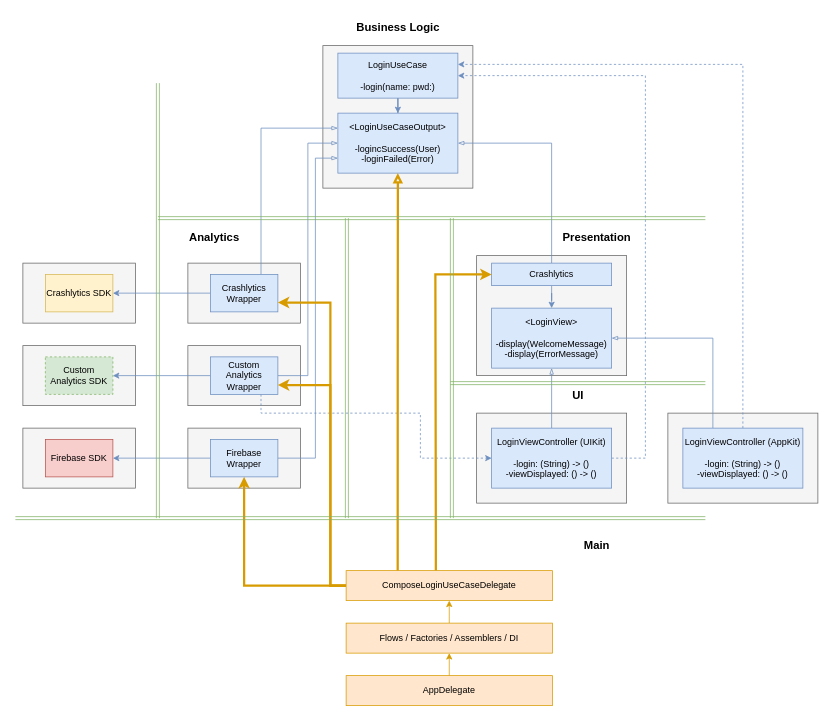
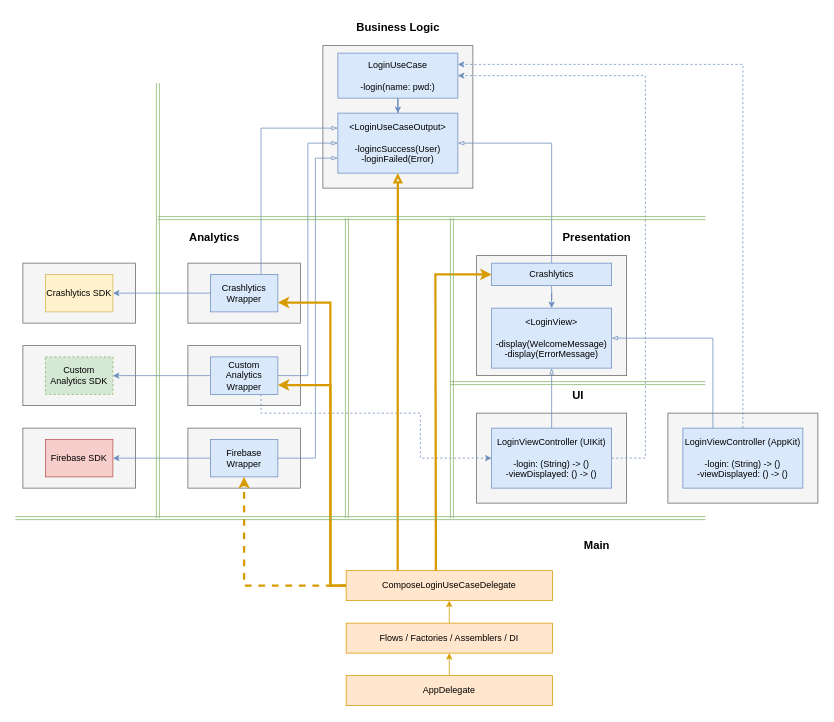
edge "ComposeLoginUseCaseDelegate" -> "Firebase Wrapper": style solid -> dashed
